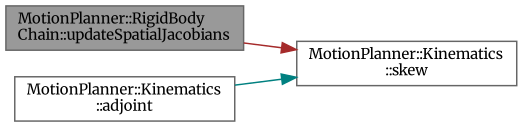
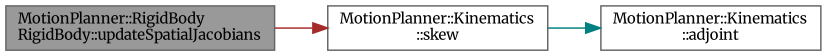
node "MotionPlanner::RigidBody Chain::updateSpatialJacobians": label "MotionPlanner::RigidBody Chain::updateSpatialJacobians" -> "MotionPlanner::RigidBody RigidBody::updateSpatialJacobians"
edge "MotionPlanner::Kinematics ::adjoint" -> "MotionPlanner::Kinematics ::skew": reversed
